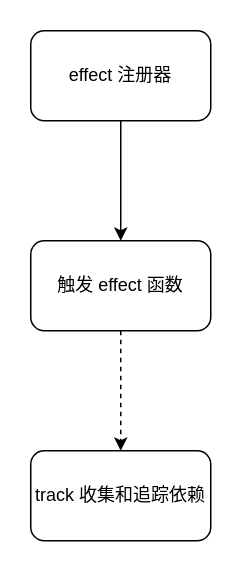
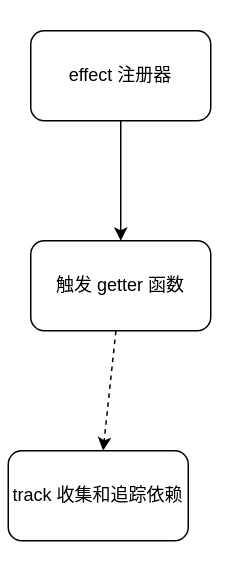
node "触发 effect 函数": label "触发 effect 函数" -> "触发 getter 函数"
node "track 收集和追踪依赖": moved (121, 496) -> (98, 496)
